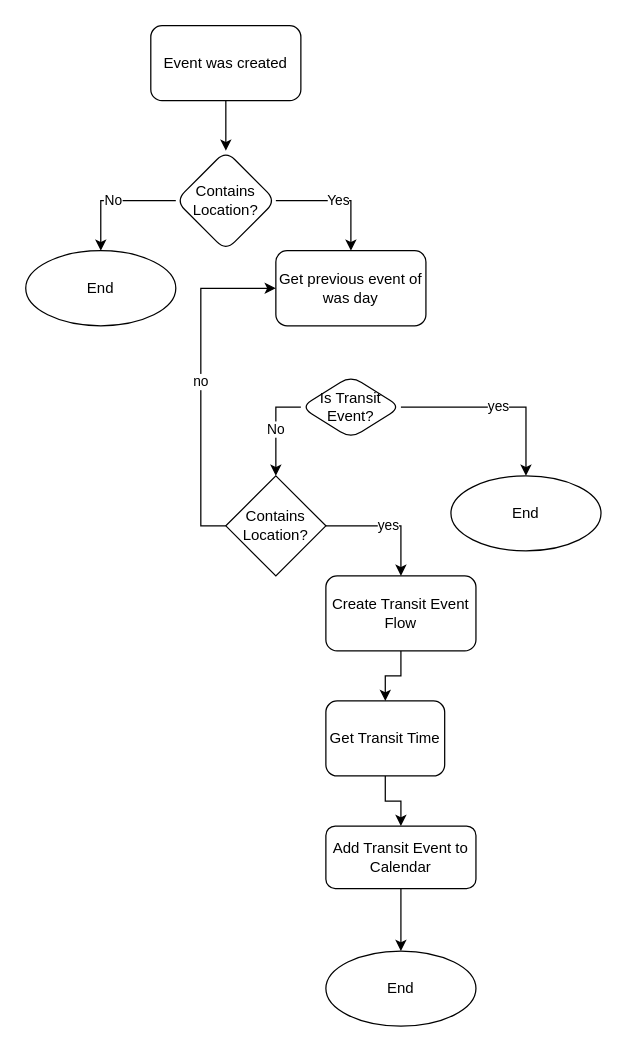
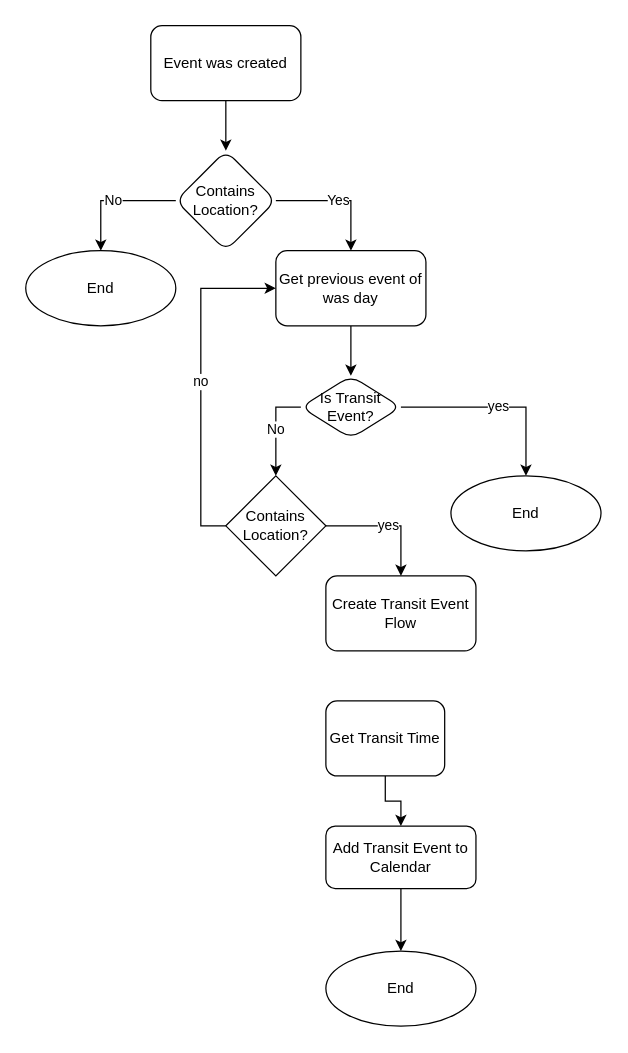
edge "Get previous event of was day" -> "Is Transit Event?": added
edge "Create Transit Event Flow" -> "Get Transit Time": removed
